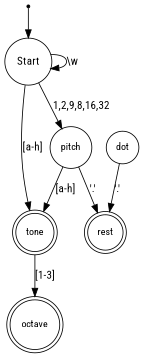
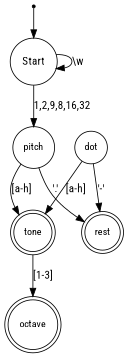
edge "Start" -> "tone": now "dot" -> "tone"
edge "dot" -> "rest": label "'.'" -> "'-'"
